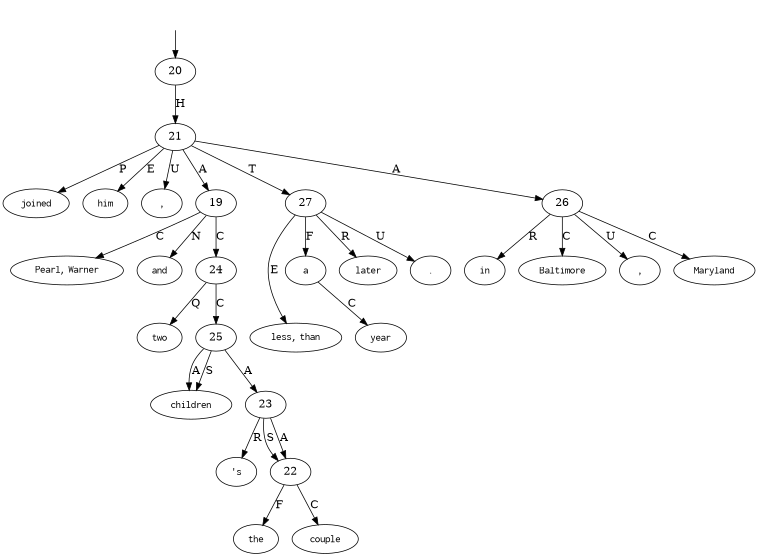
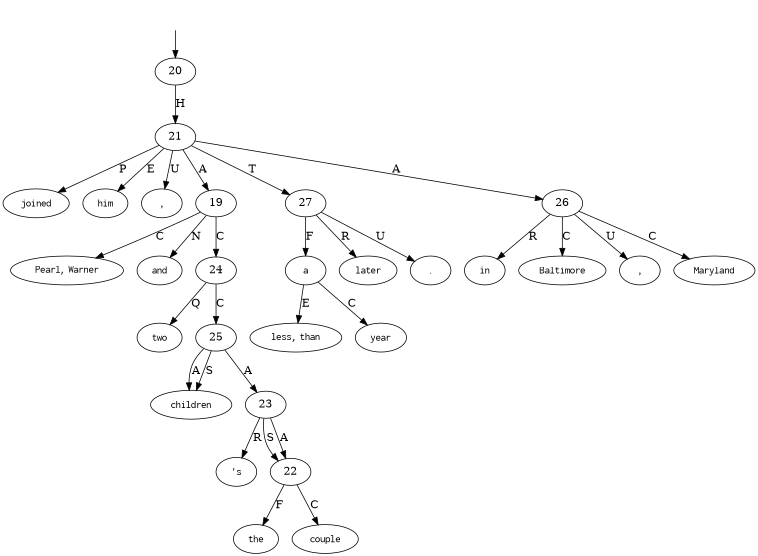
edge "27" -> "less": now "a" -> "less"
